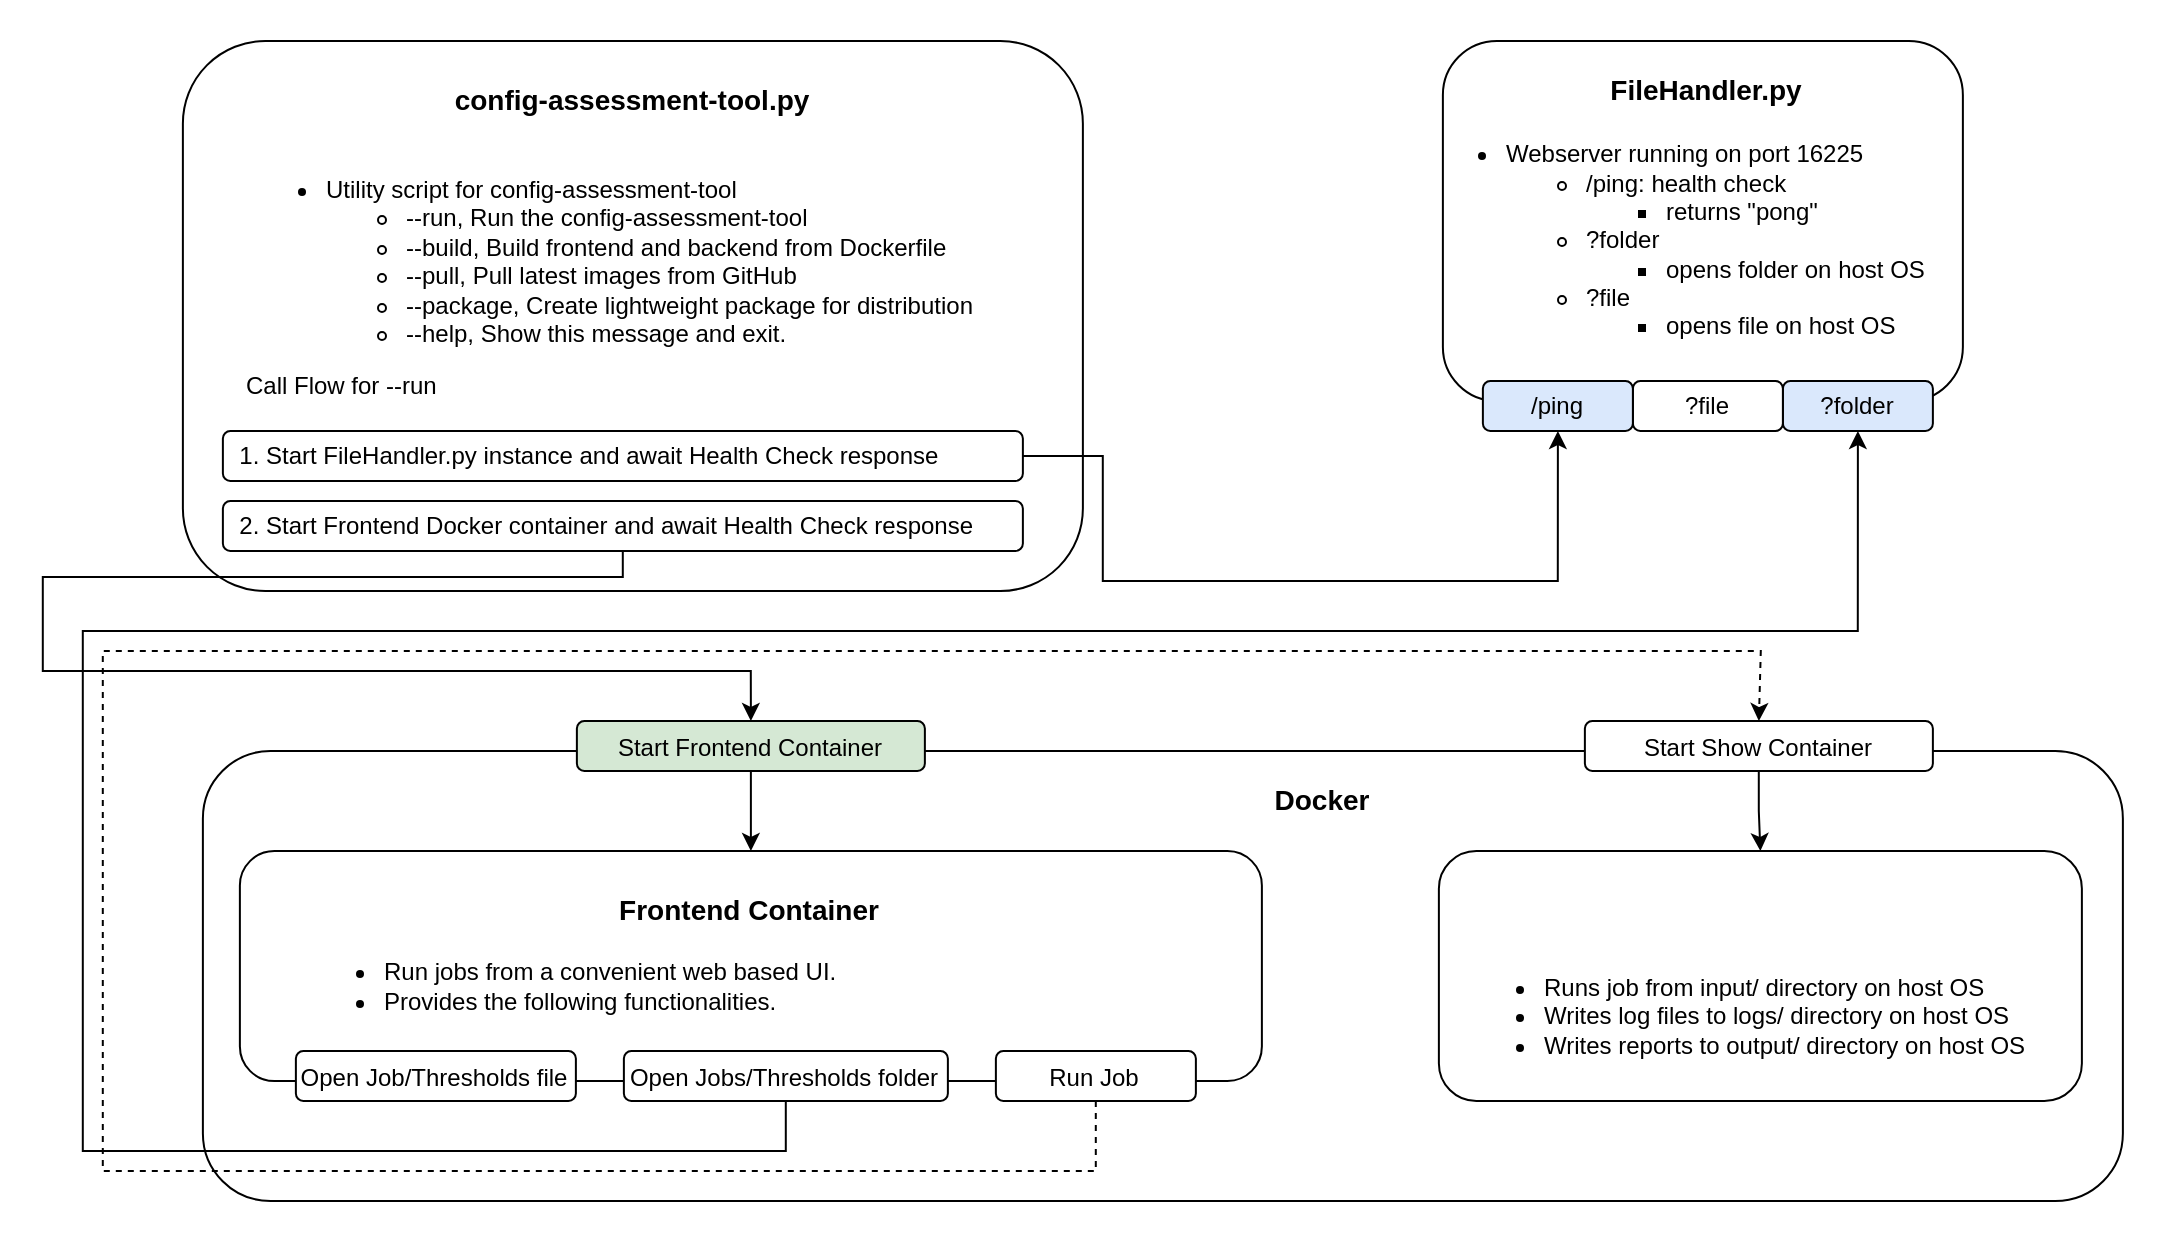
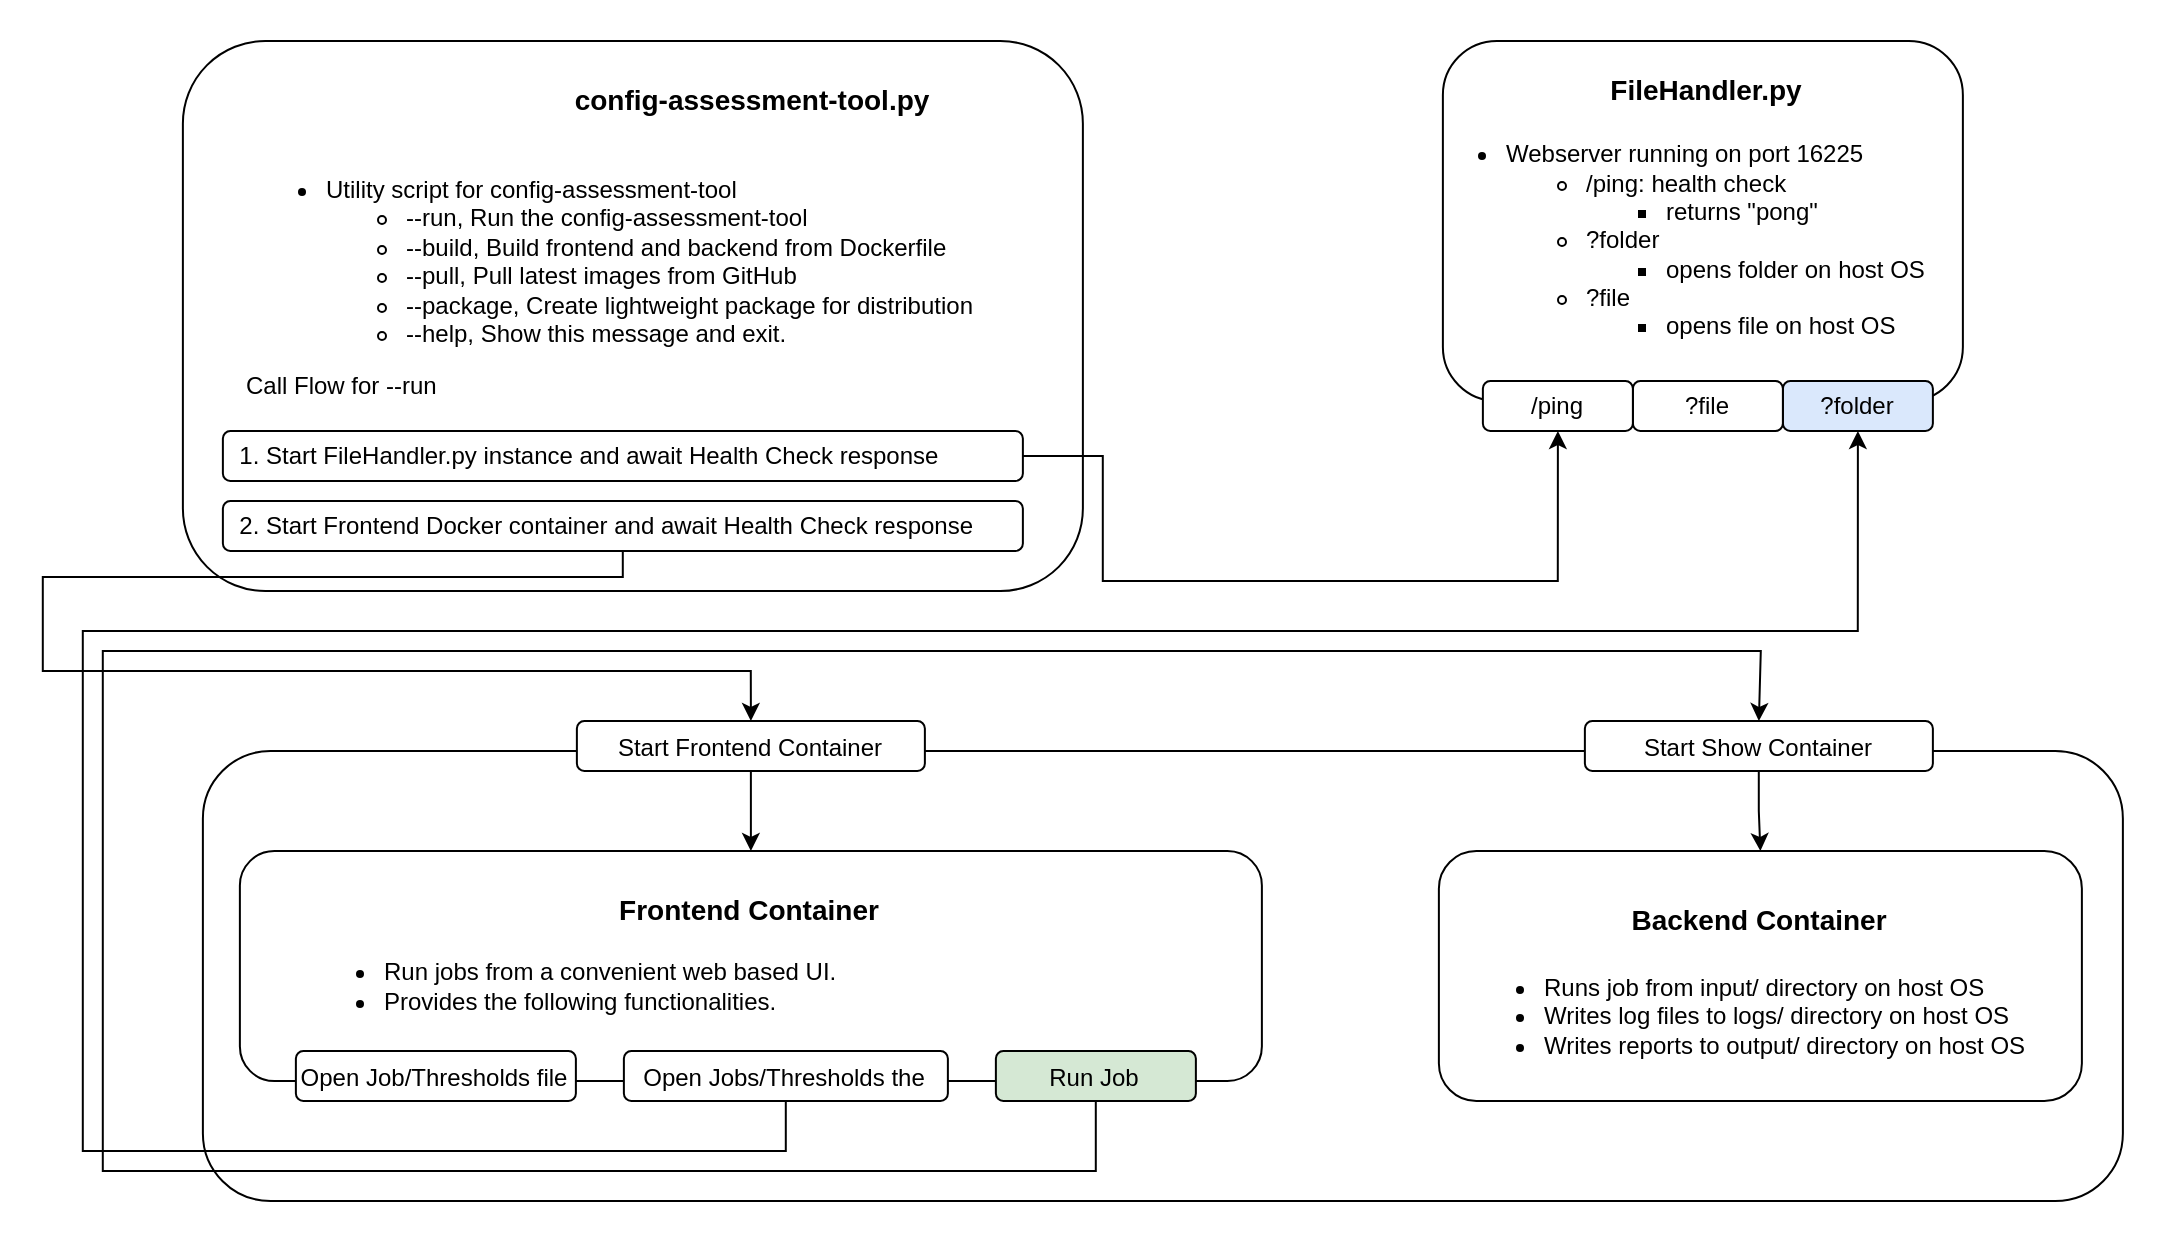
node "config-assessment-tool.py": moved (633, 101) -> (753, 101)
node "/ping": fillcolor #dae8fc -> #ffffff
edge "Run Job" -> "Start Show Container": style dashed -> solid
node "Start Frontend Container": fillcolor #d5e8d4 -> #ffffff
node "Docker": removed
node "Backend Container": added
node "Run Job": fillcolor #ffffff -> #d5e8d4
node "Open Jobs/Thresholds folder": label "Open Jobs/Thresholds folder" -> "Open Jobs/Thresholds the"
